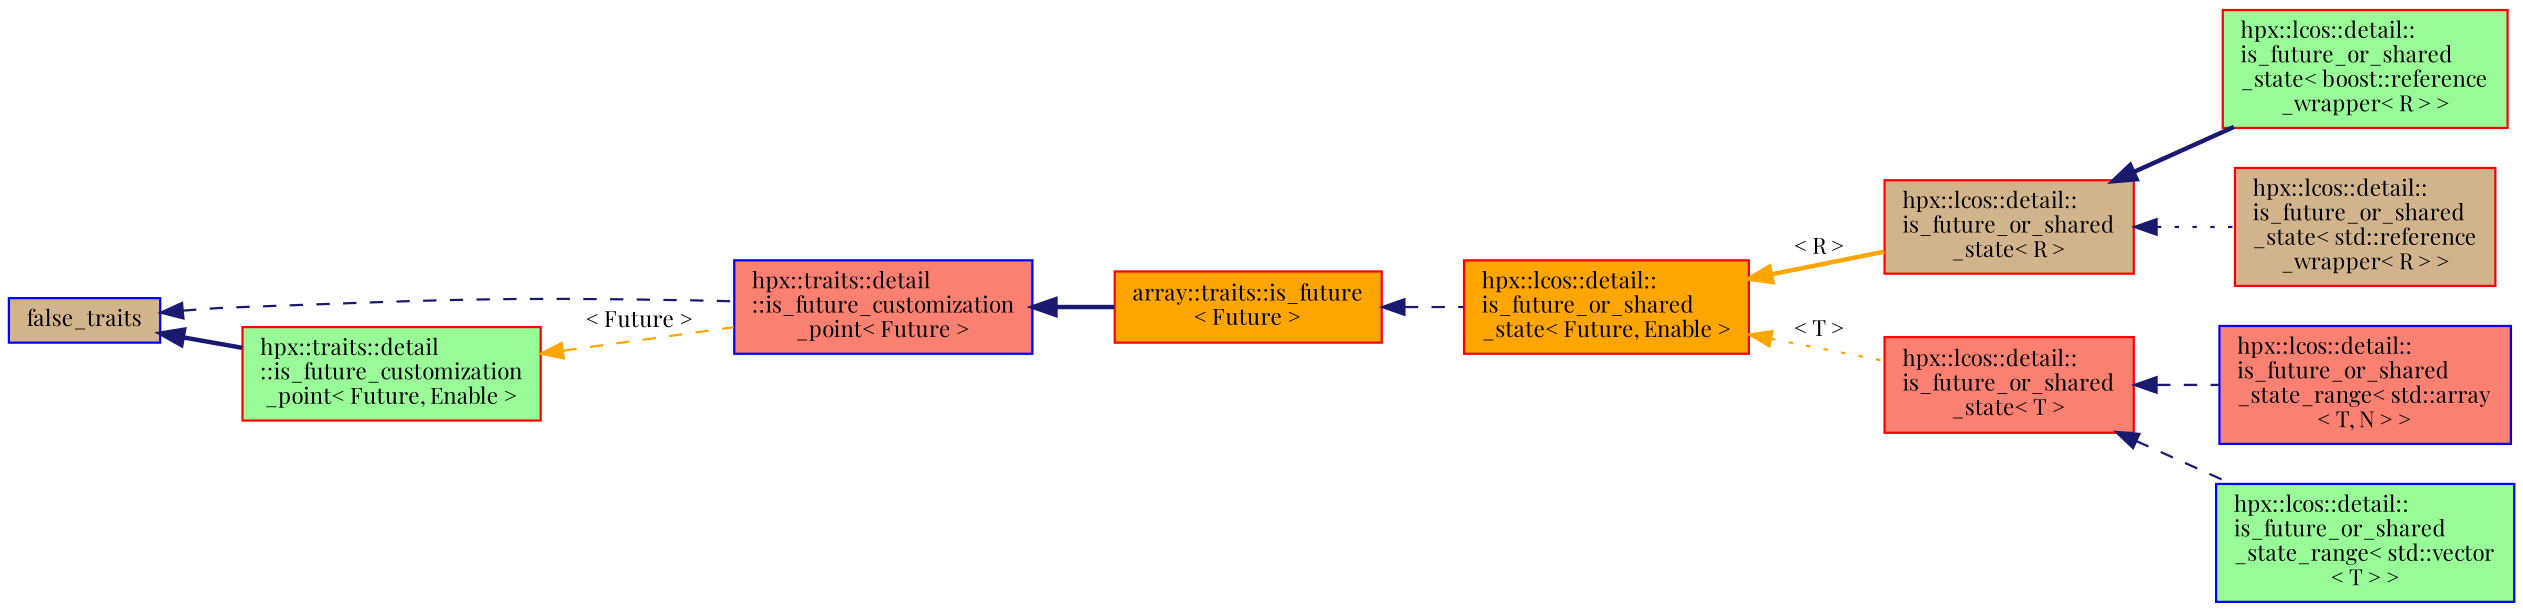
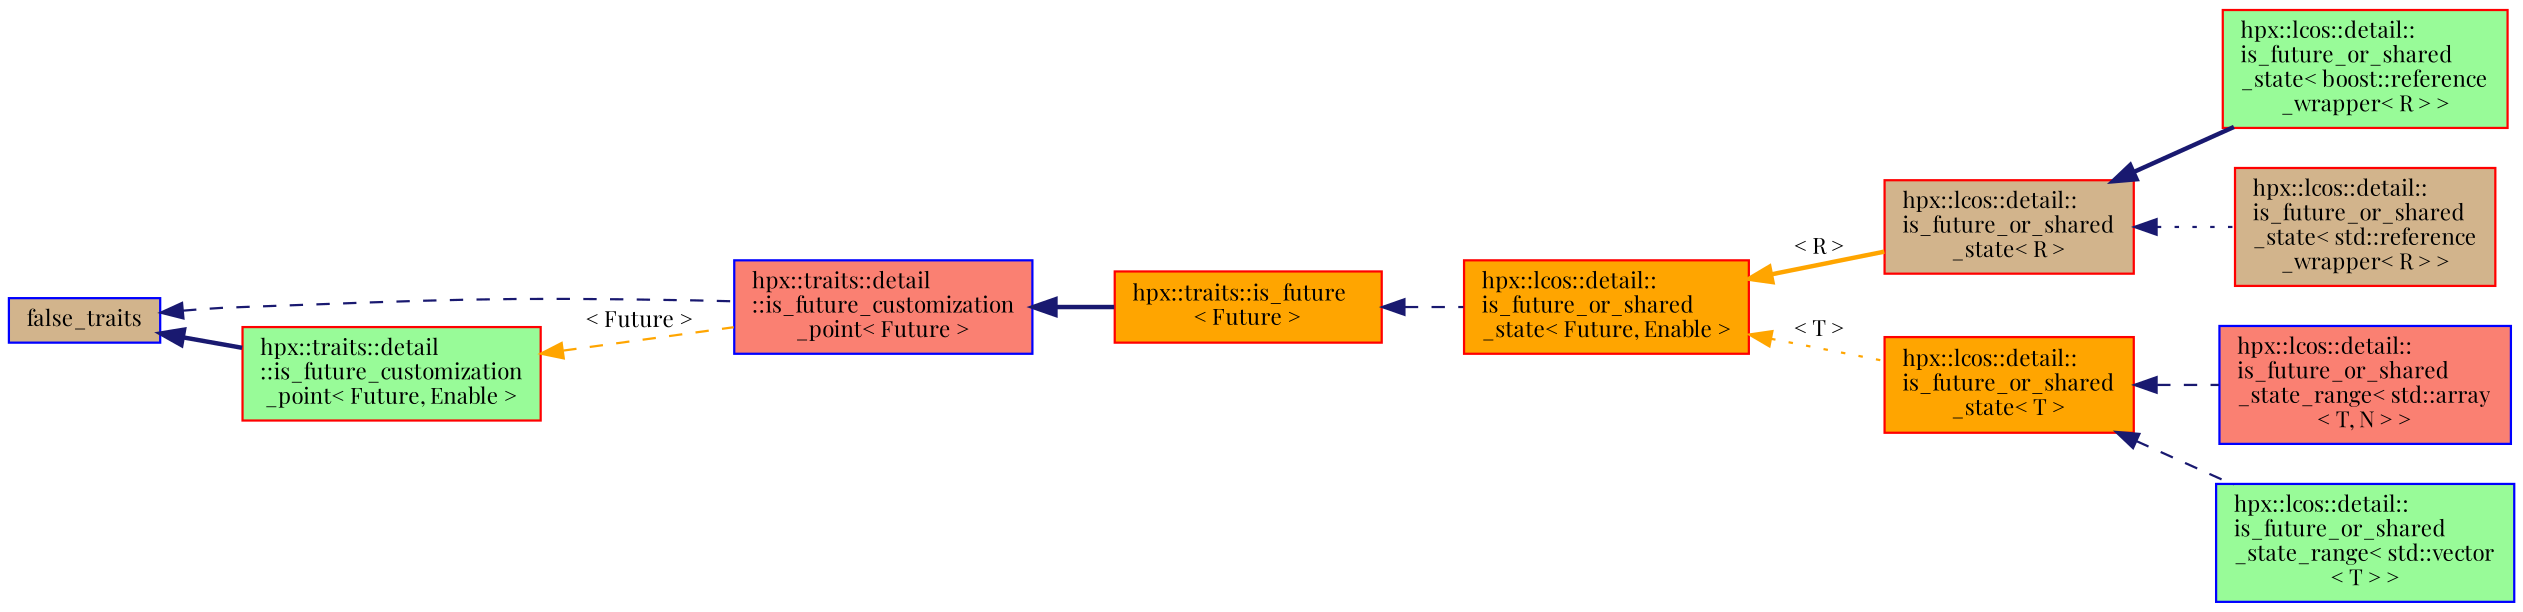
node "array::traits::is_future < Future >": label "array::traits::is_future < Future >" -> "hpx::traits::is_future < Future >"
node "hpx::lcos::detail:: is_future_or_shared _state< T >": fillcolor salmon -> orange
